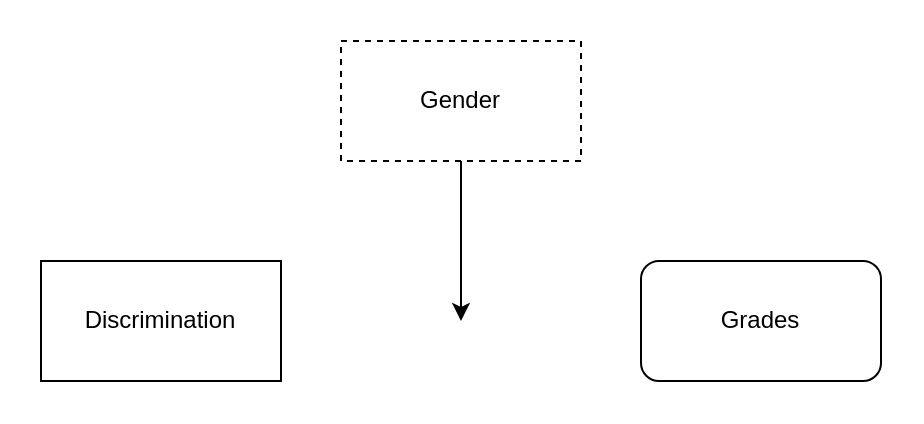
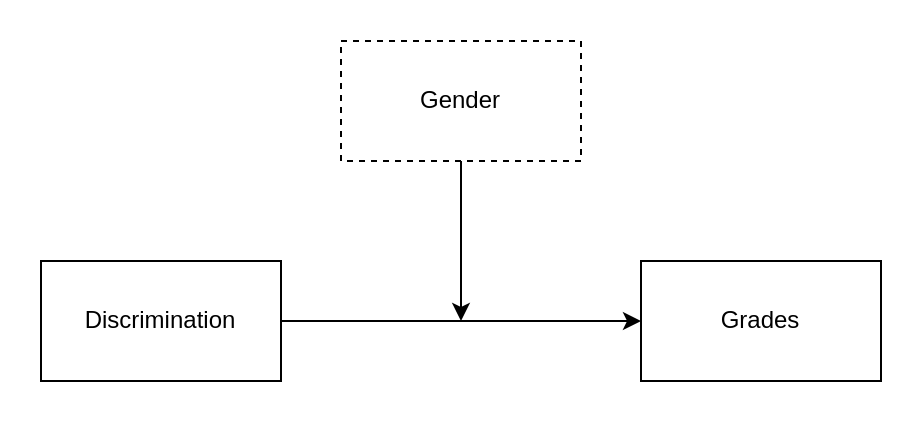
edge "Discrimination" -> "Grades": added
node "Grades": shape rounded rectangle -> rectangle
